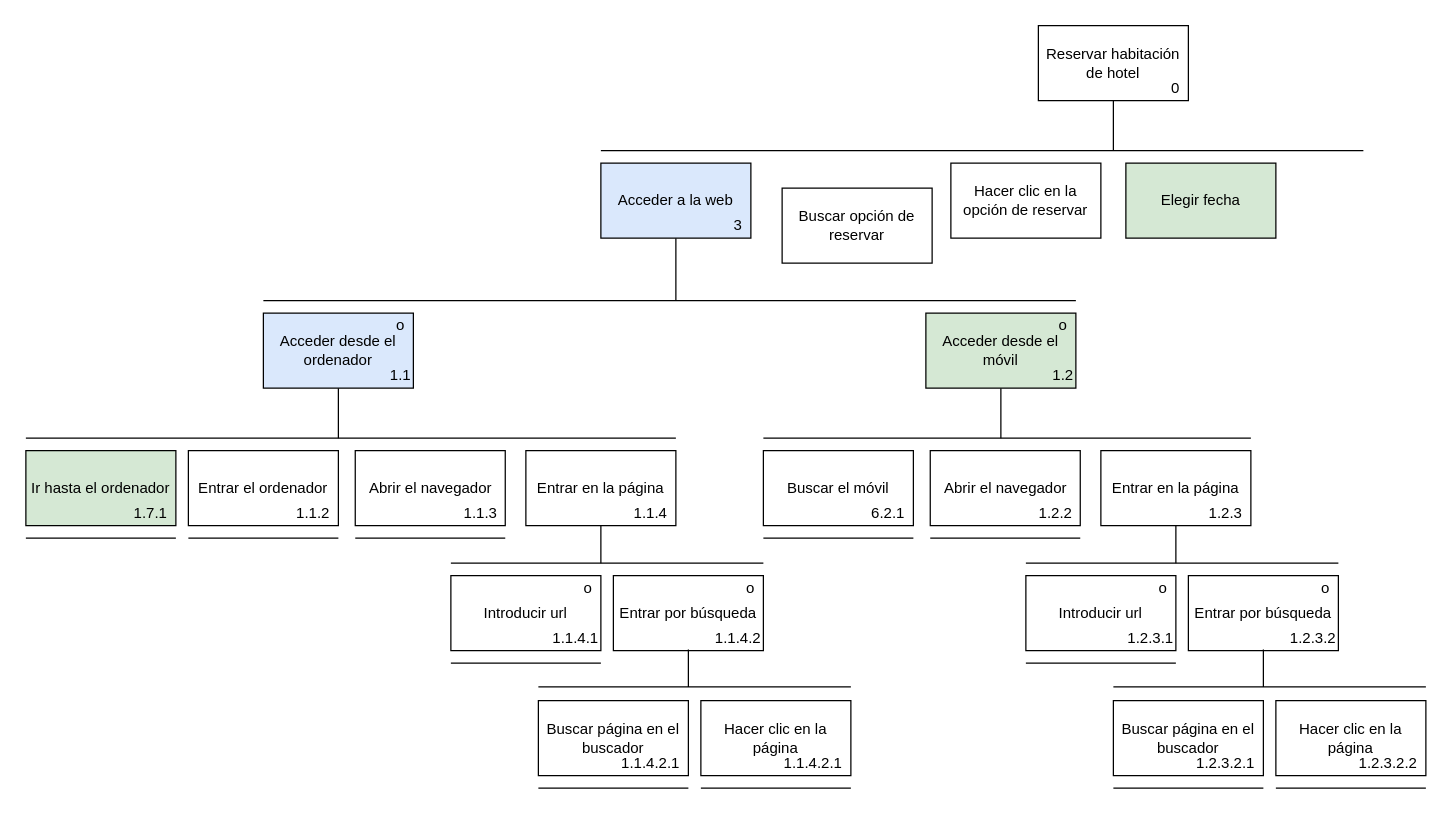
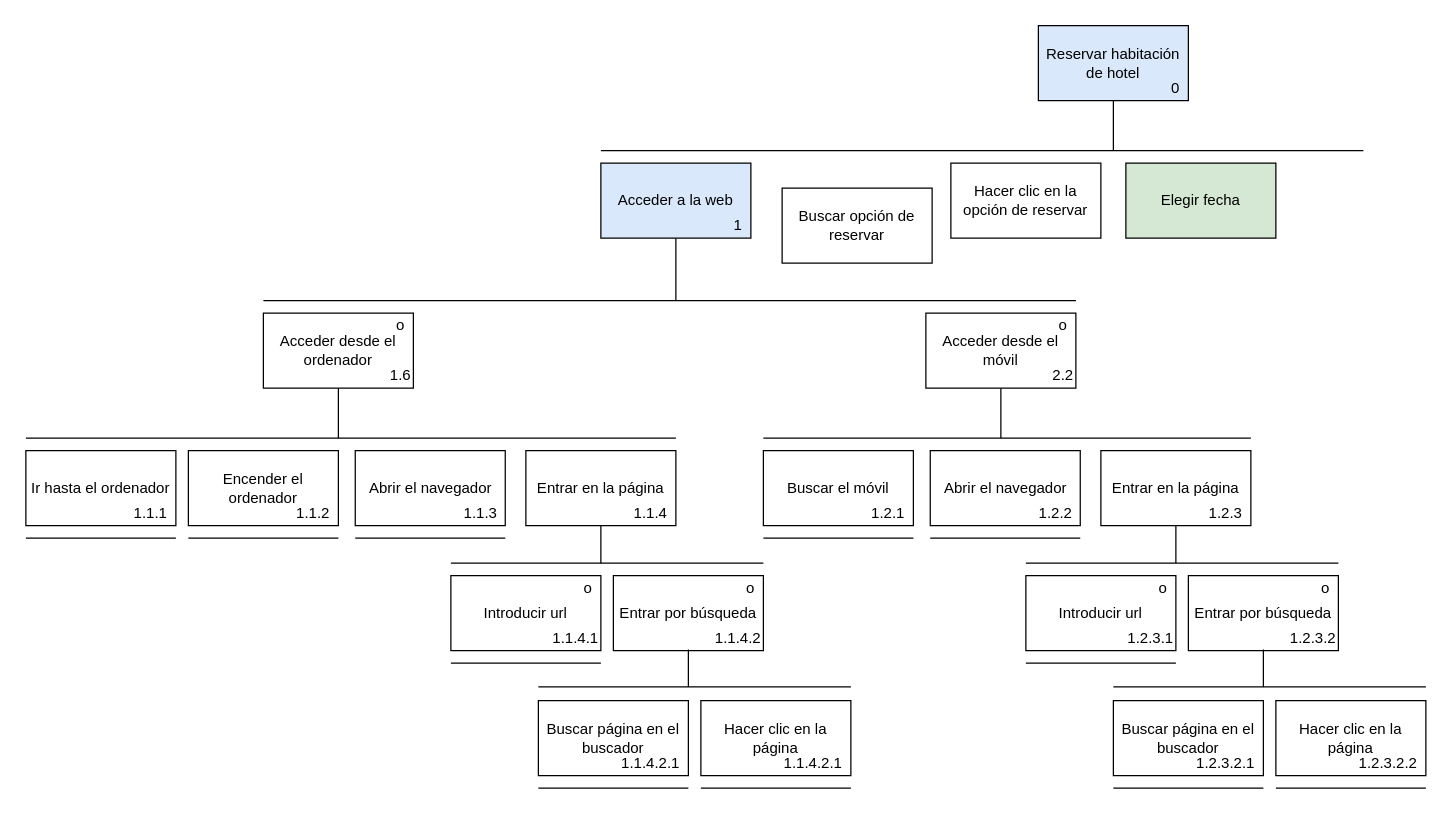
node "Reservar habitación de hotel": fillcolor #ffffff -> #dae8fc
node "3": label "3" -> "1"
node "Acceder desde el ordenador": fillcolor #dae8fc -> #ffffff
node "Acceder desde el móvil": fillcolor #d5e8d4 -> #ffffff
node "1.1": label "1.1" -> "1.6"
node "1.2": label "1.2" -> "2.2"
node "Ir hasta el ordenador": fillcolor #d5e8d4 -> #ffffff
node "Entrar el ordenador": label "Entrar el ordenador" -> "Encender el ordenador"
node "1.7.1": label "1.7.1" -> "1.1.1"
node "6.2.1": label "6.2.1" -> "1.2.1"
